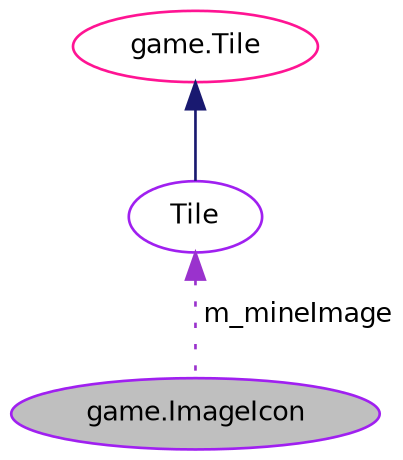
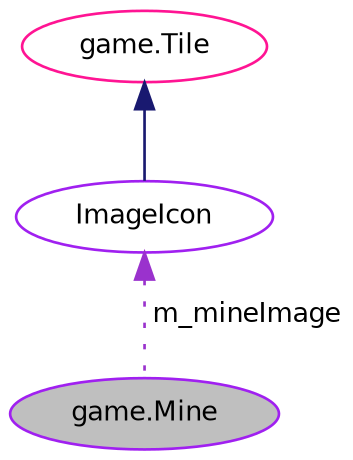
node "Tile": label "Tile" -> "ImageIcon"
node "game.ImageIcon": label "game.ImageIcon" -> "game.Mine"
